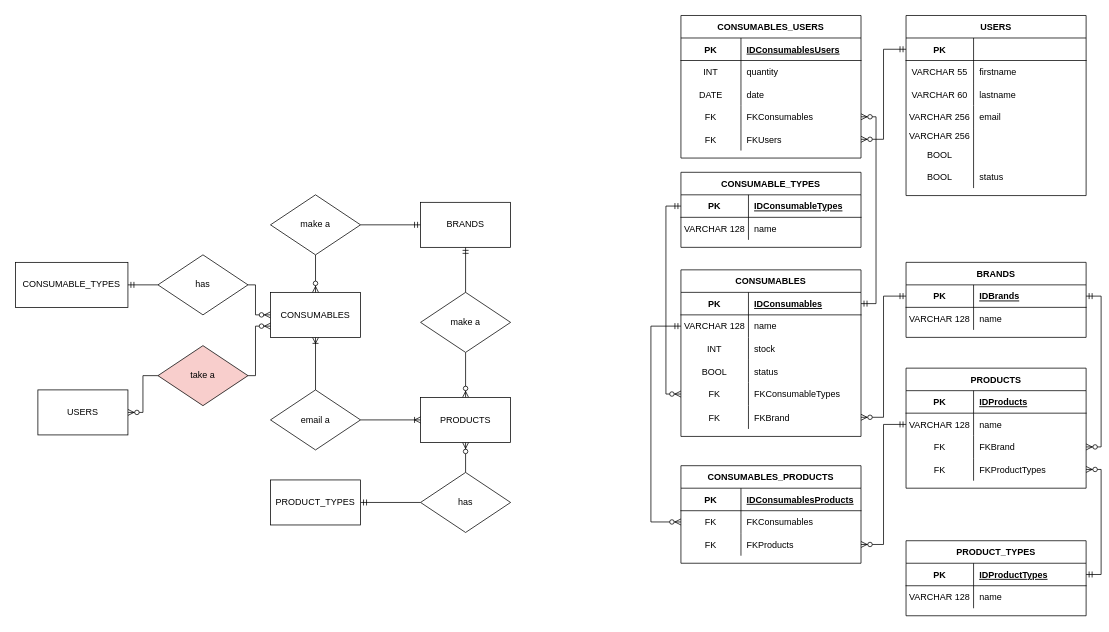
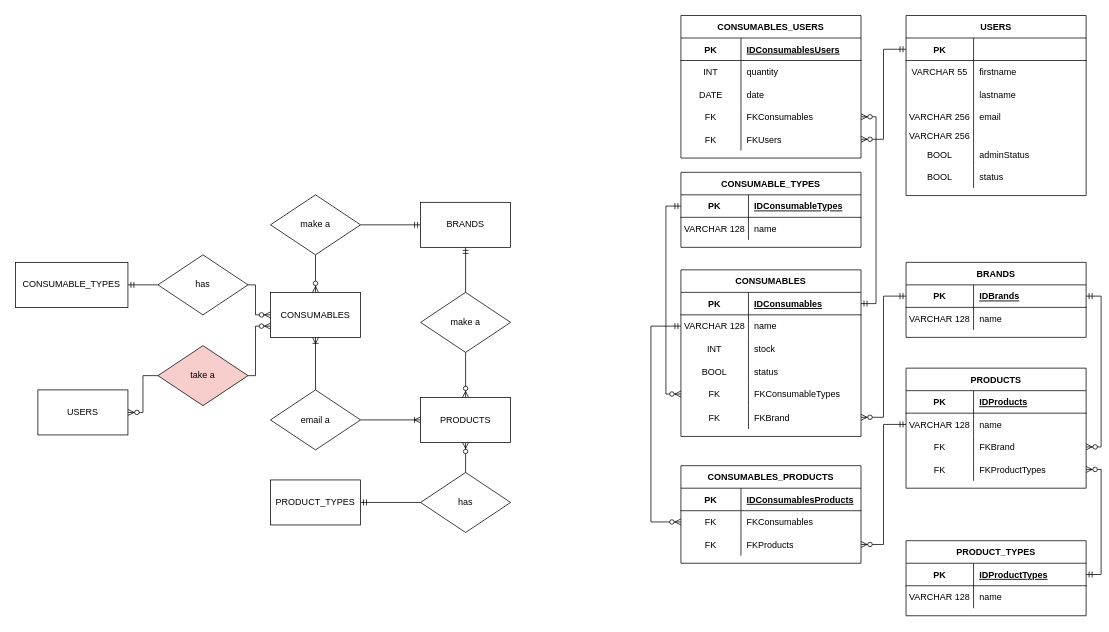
node "VARCHAR 60": removed
node "adminStatus": added
